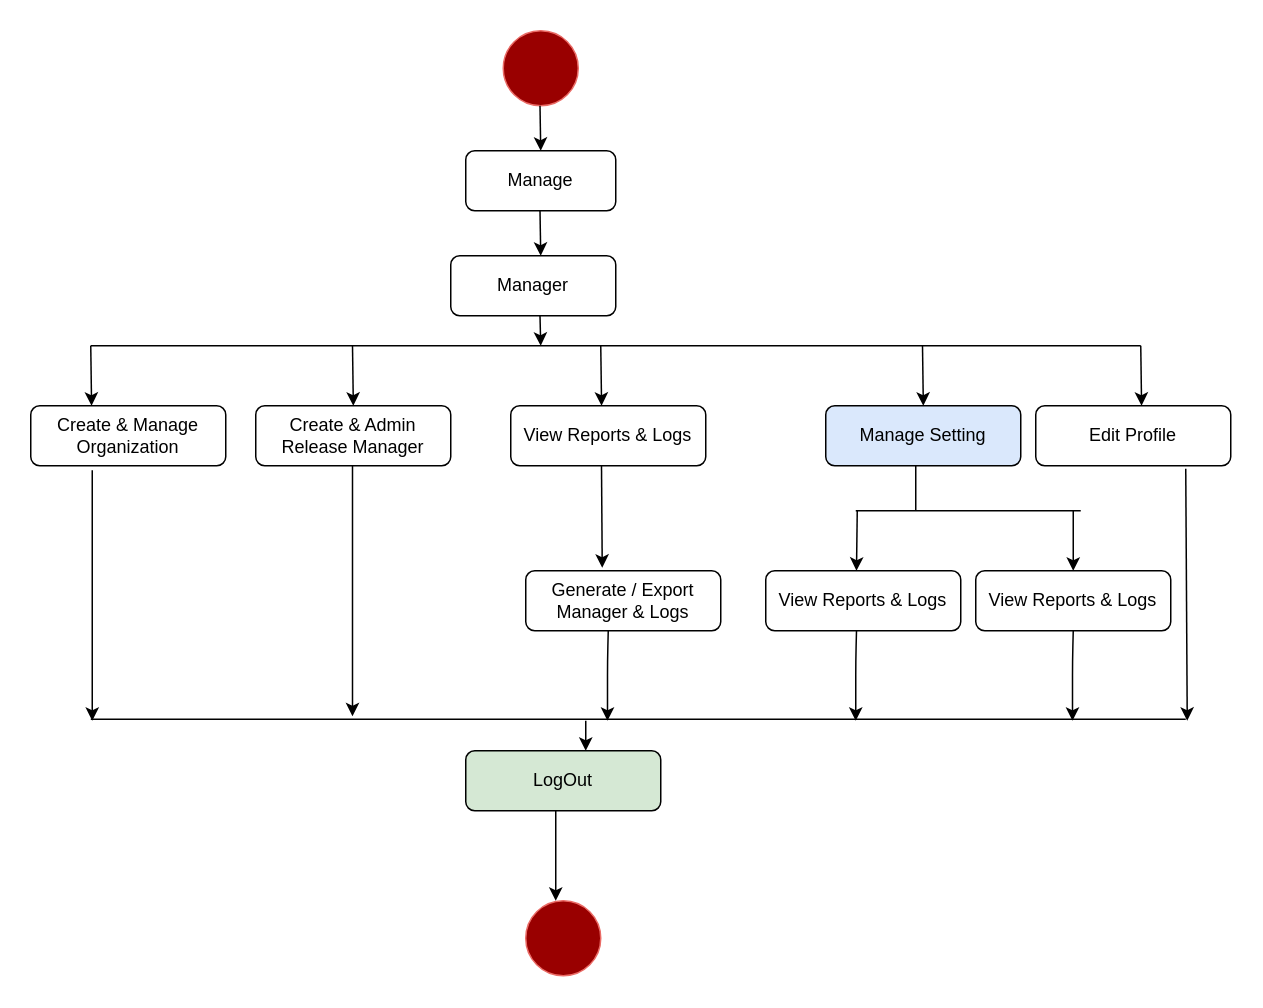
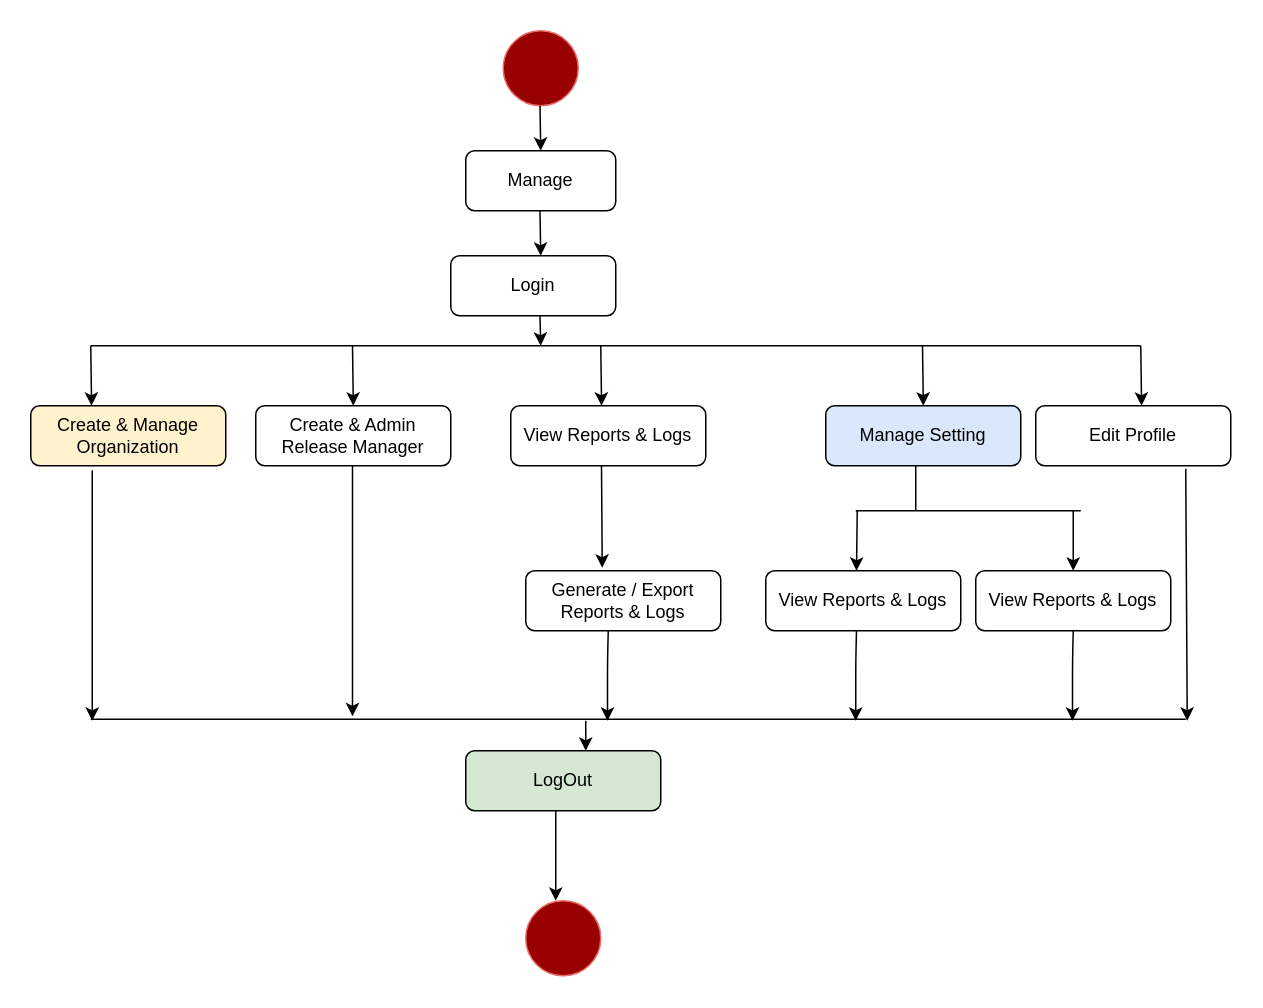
node "Manager": label "Manager" -> "Login"
node "Create & Manage Organization": fillcolor #ffffff -> #fff2cc
node "Generate / Export Manager & Logs": label "Generate / Export Manager & Logs" -> "Generate / Export Reports & Logs"
